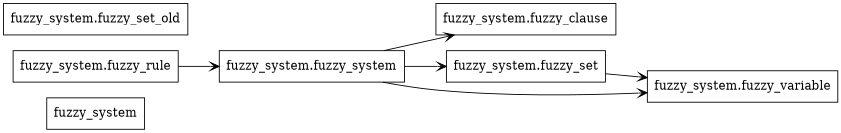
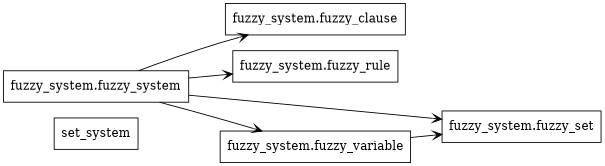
node "fuzzy_system.fuzzy_set_old": removed
edge "fuzzy_system.fuzzy_rule" -> "fuzzy_system.fuzzy_system": reversed
edge "fuzzy_system.fuzzy_set" -> "fuzzy_system.fuzzy_variable": reversed
node "fuzzy_system": label "fuzzy_system" -> "set_system"
